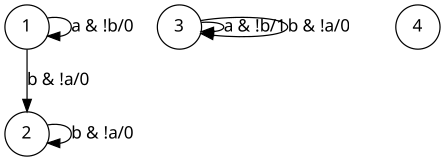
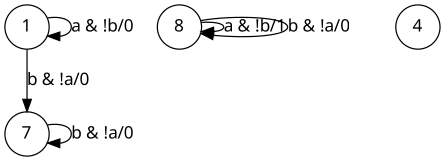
node "3": label "3" -> "8"
node "2": label "2" -> "7"
